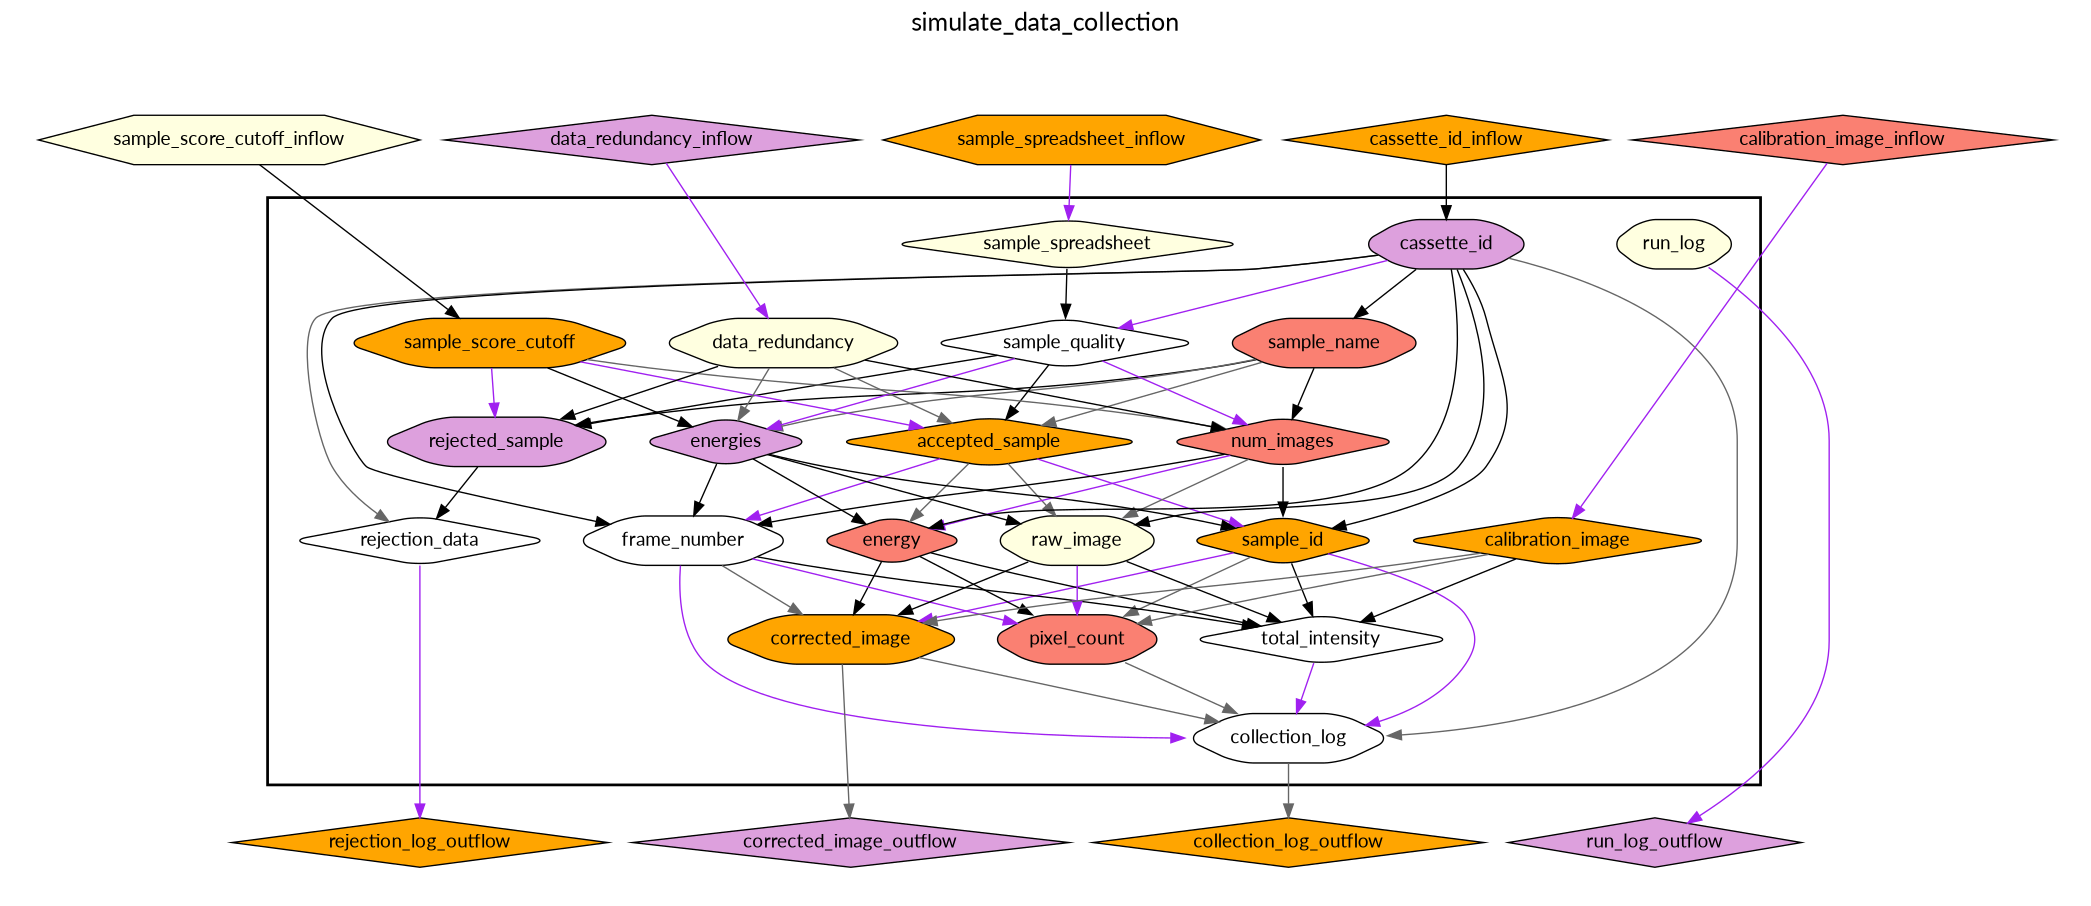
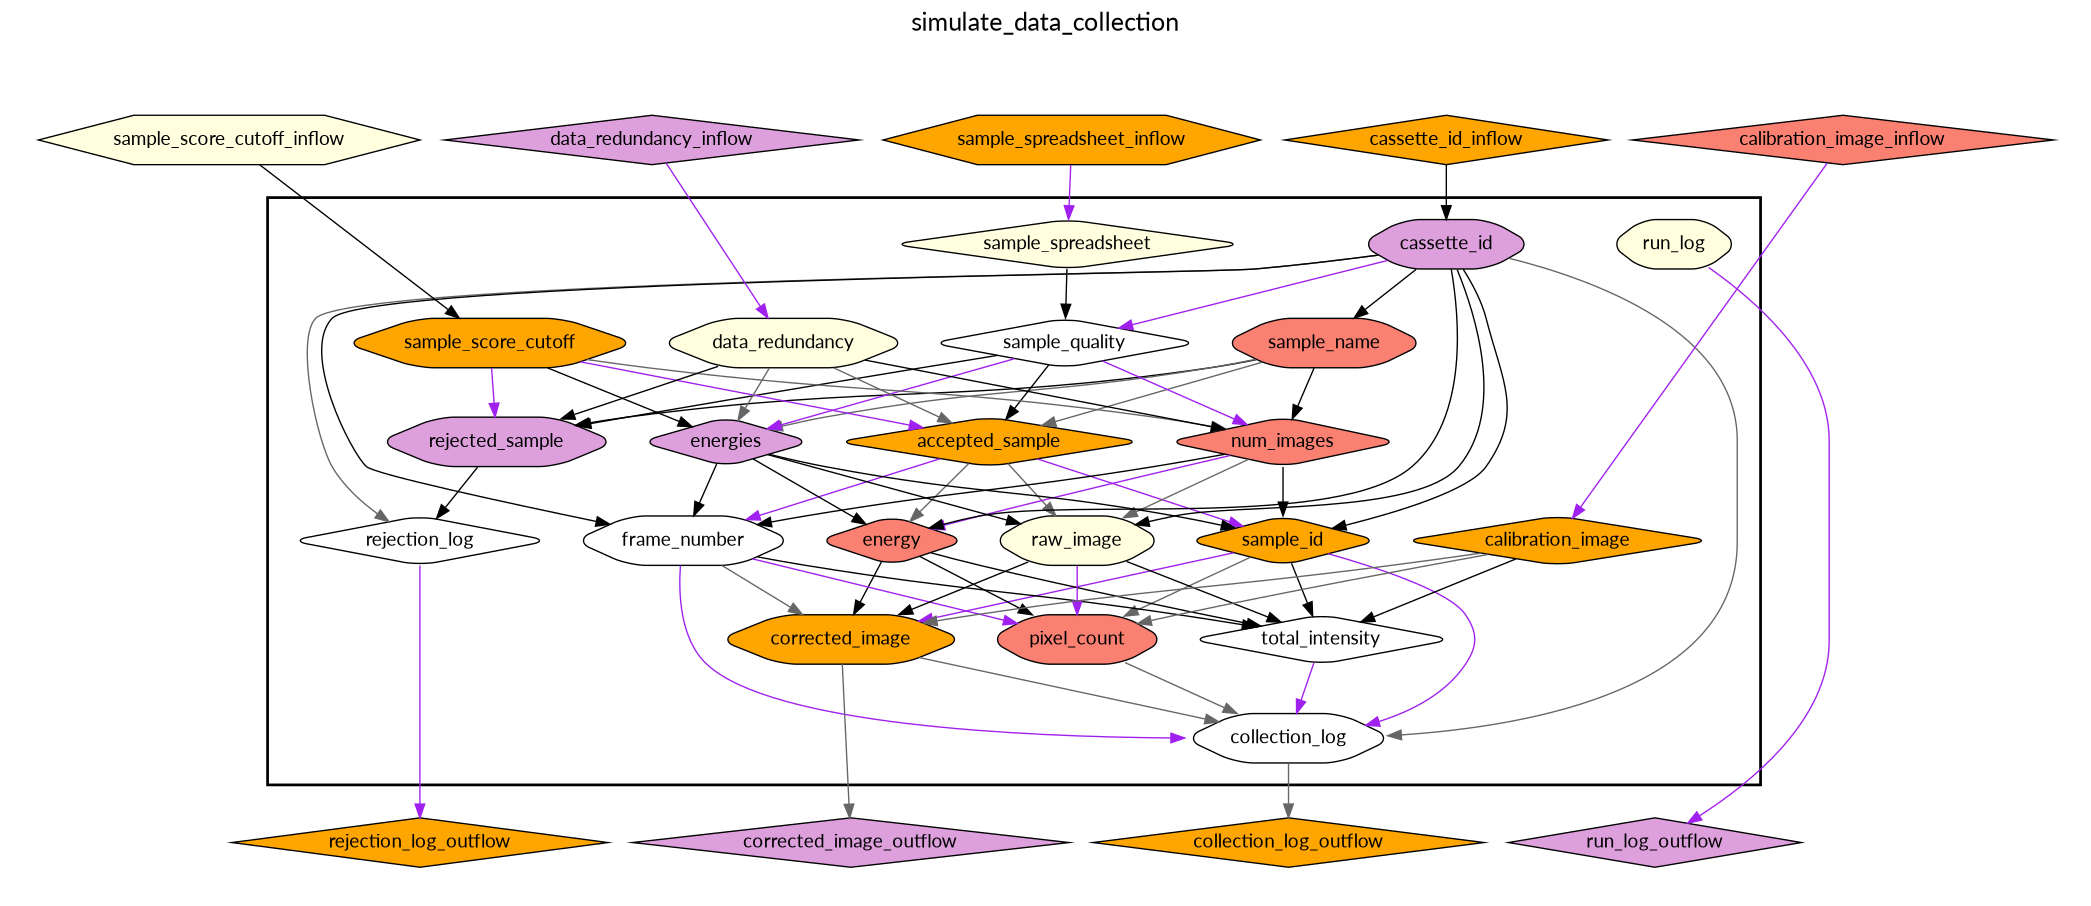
node "rejection_data": label "rejection_data" -> "rejection_log"
